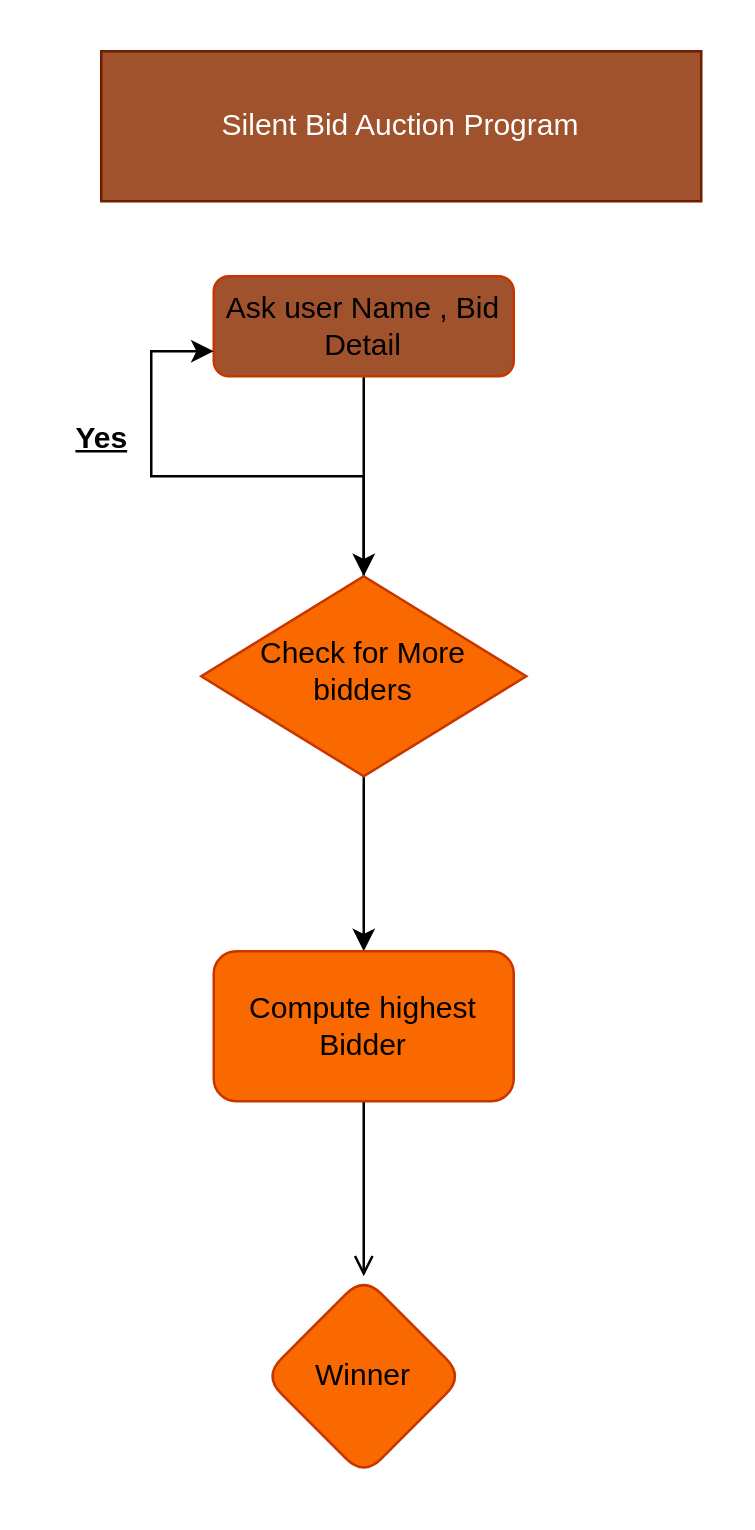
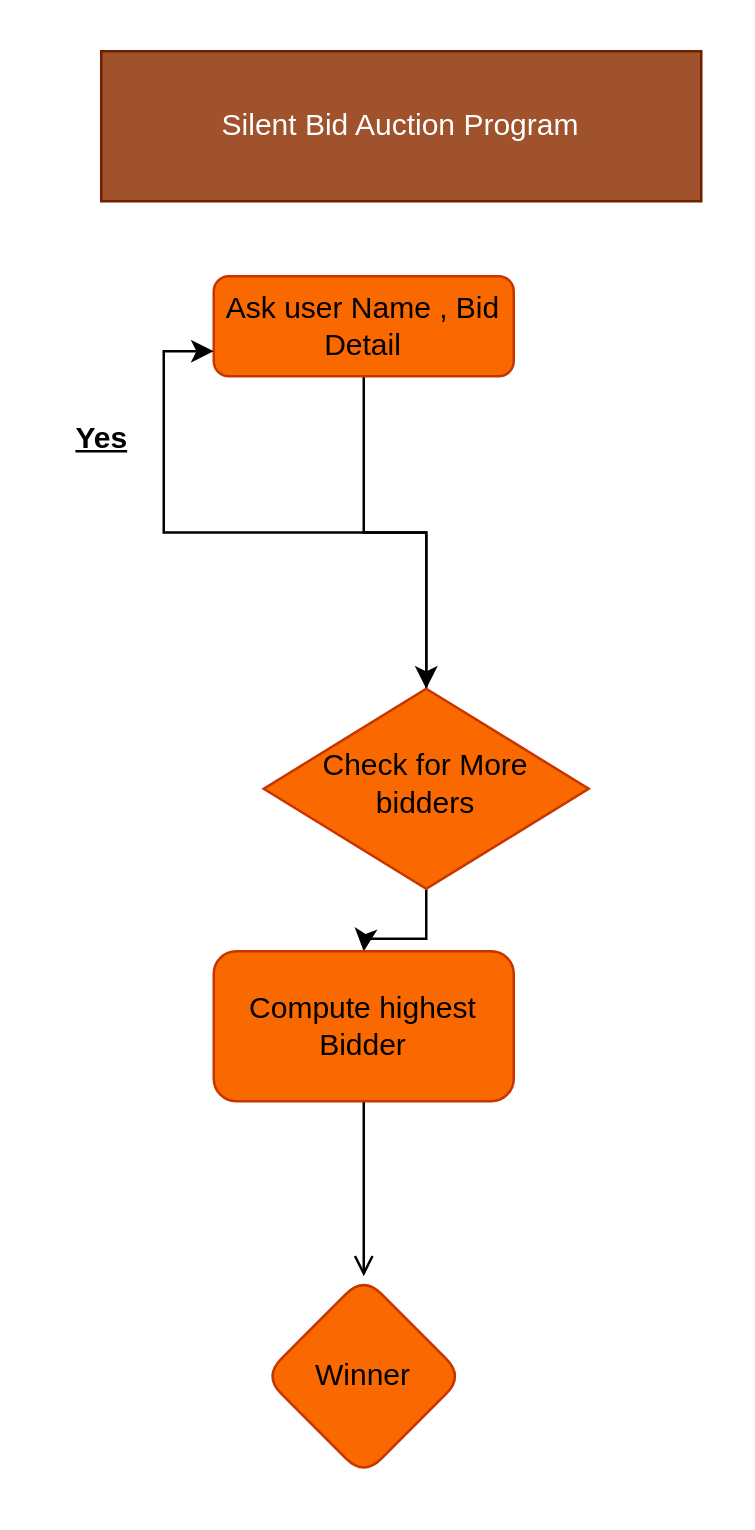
node "Ask user Name , Bid Detail": fillcolor #a0522d -> #fa6800
node "Check for More bidders": moved (364, 676) -> (426, 789)
